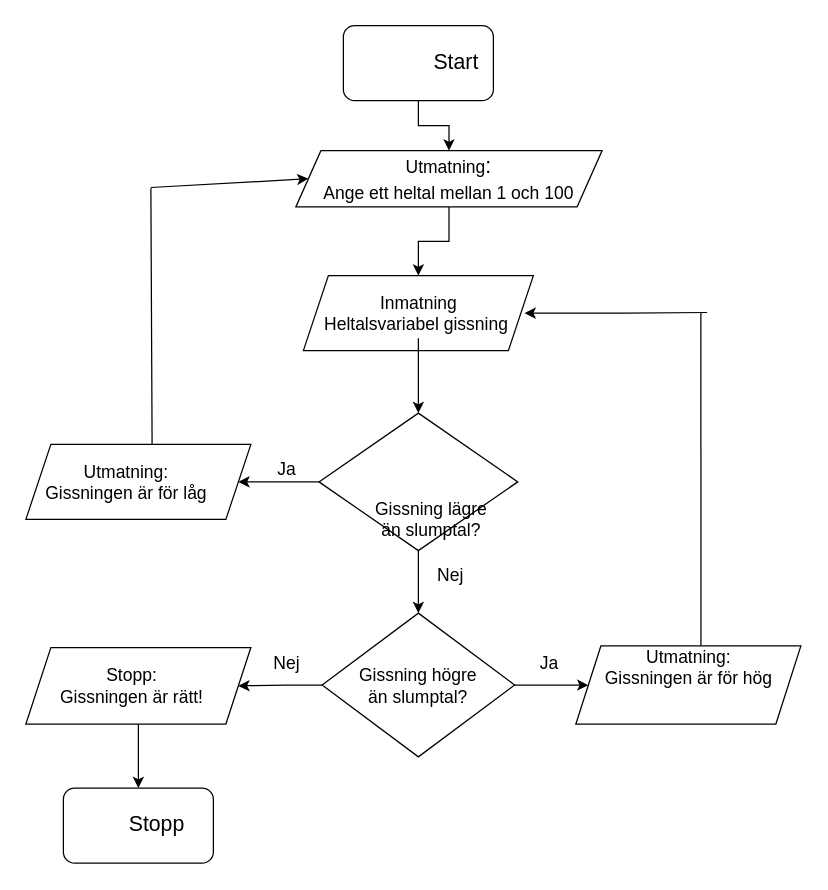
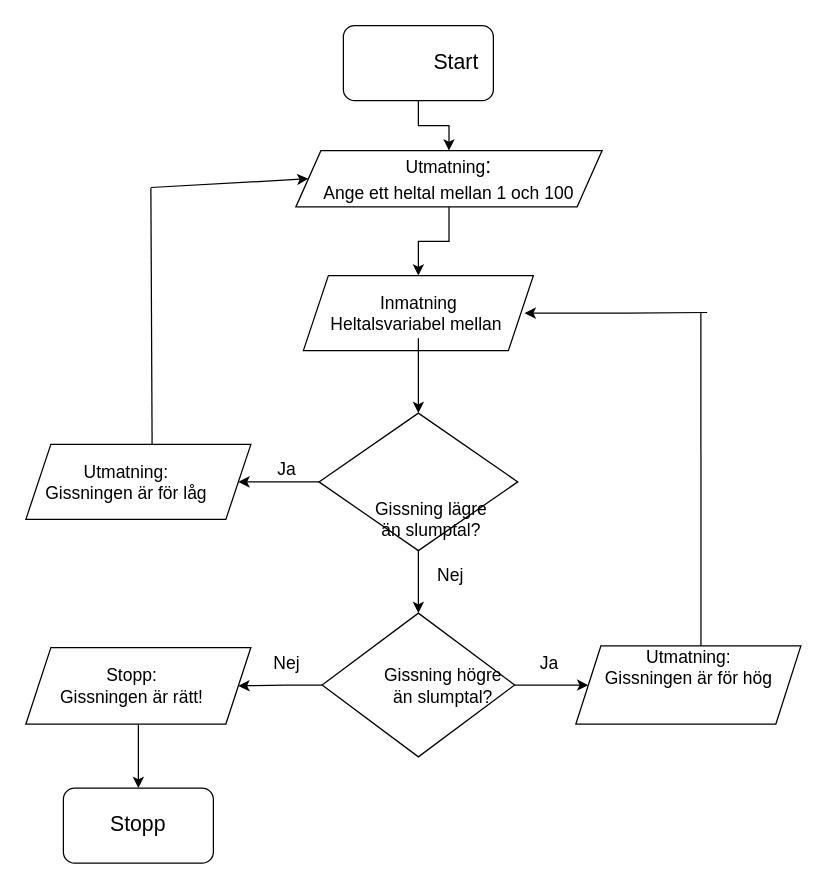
node "Inmatning Heltalsvariabel gissning": label "Inmatning Heltalsvariabel gissning" -> "Inmatning Heltalsvariabel mellan"
node "Gissning högre än slumptal?": moved (418, 685) -> (443, 685)
node "Stopp": moved (157, 826) -> (138, 826)
